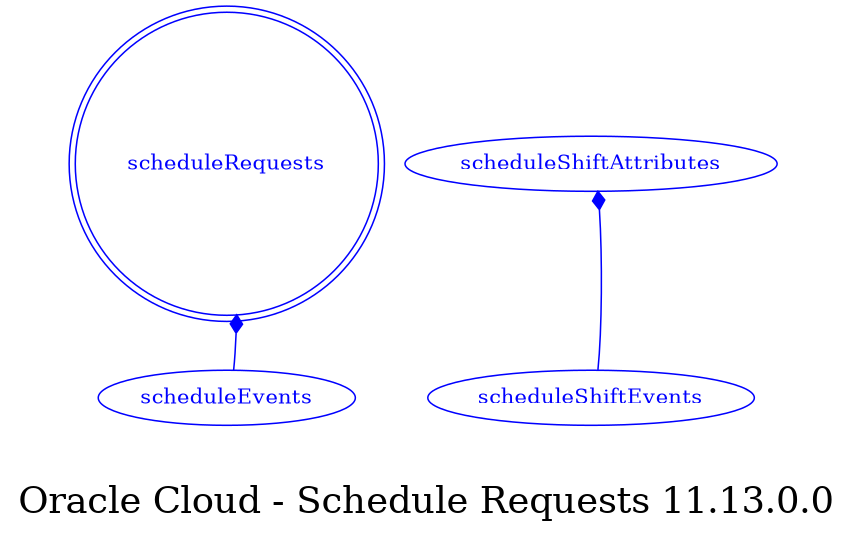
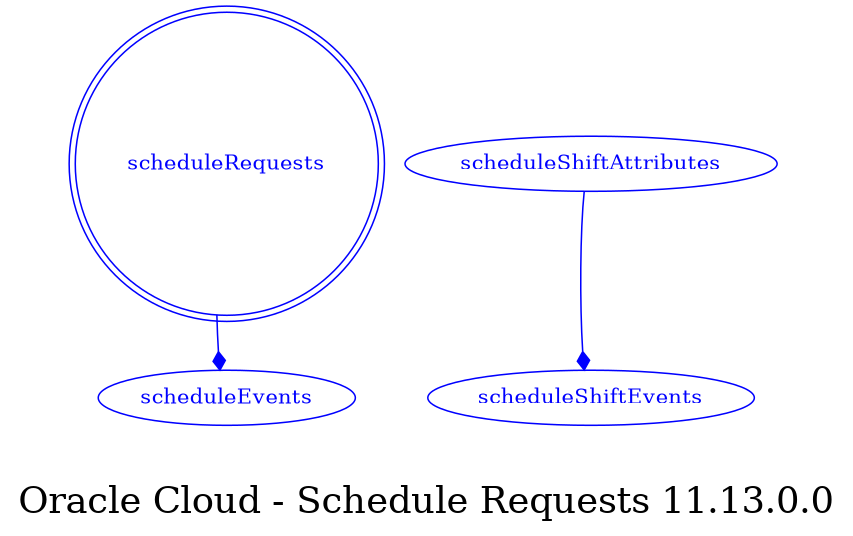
edge "scheduleShiftEvents" -> "scheduleShiftAttributes": reversed
edge "scheduleEvents" -> "scheduleRequests": reversed
